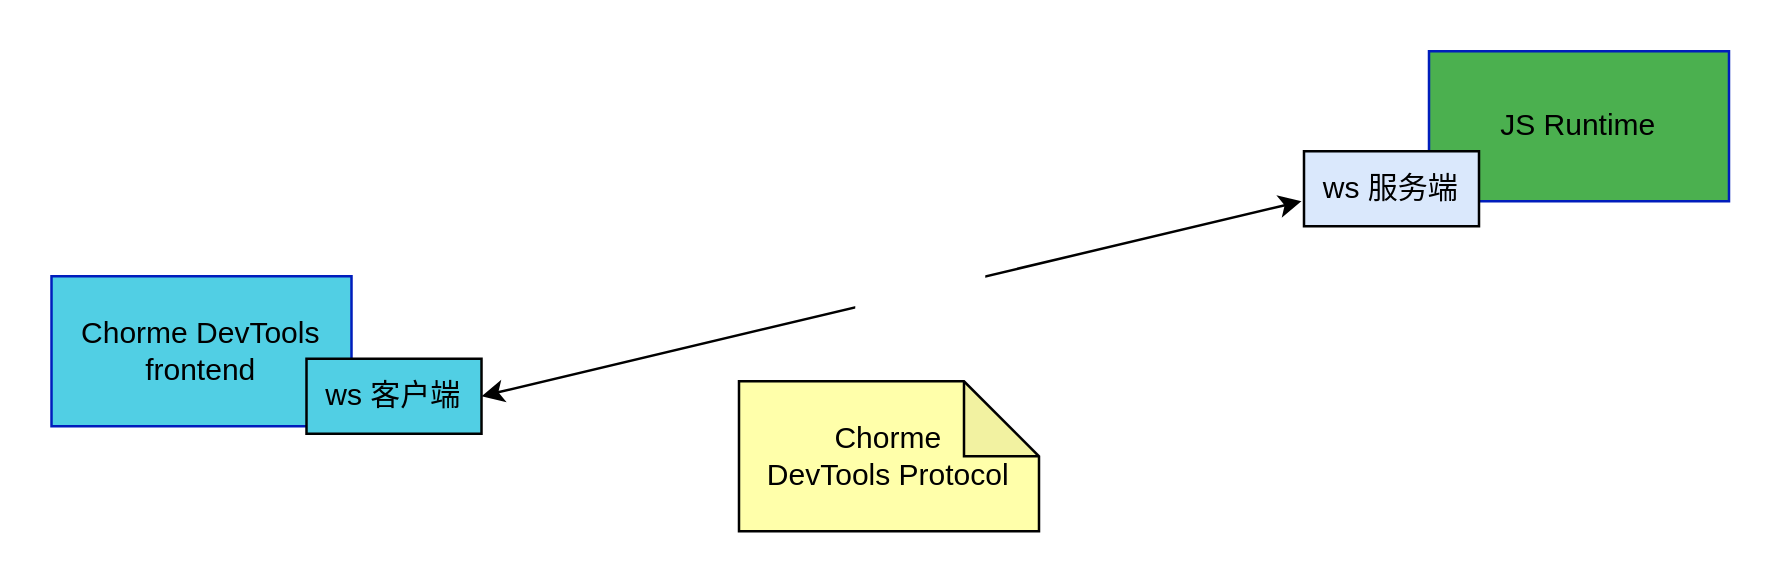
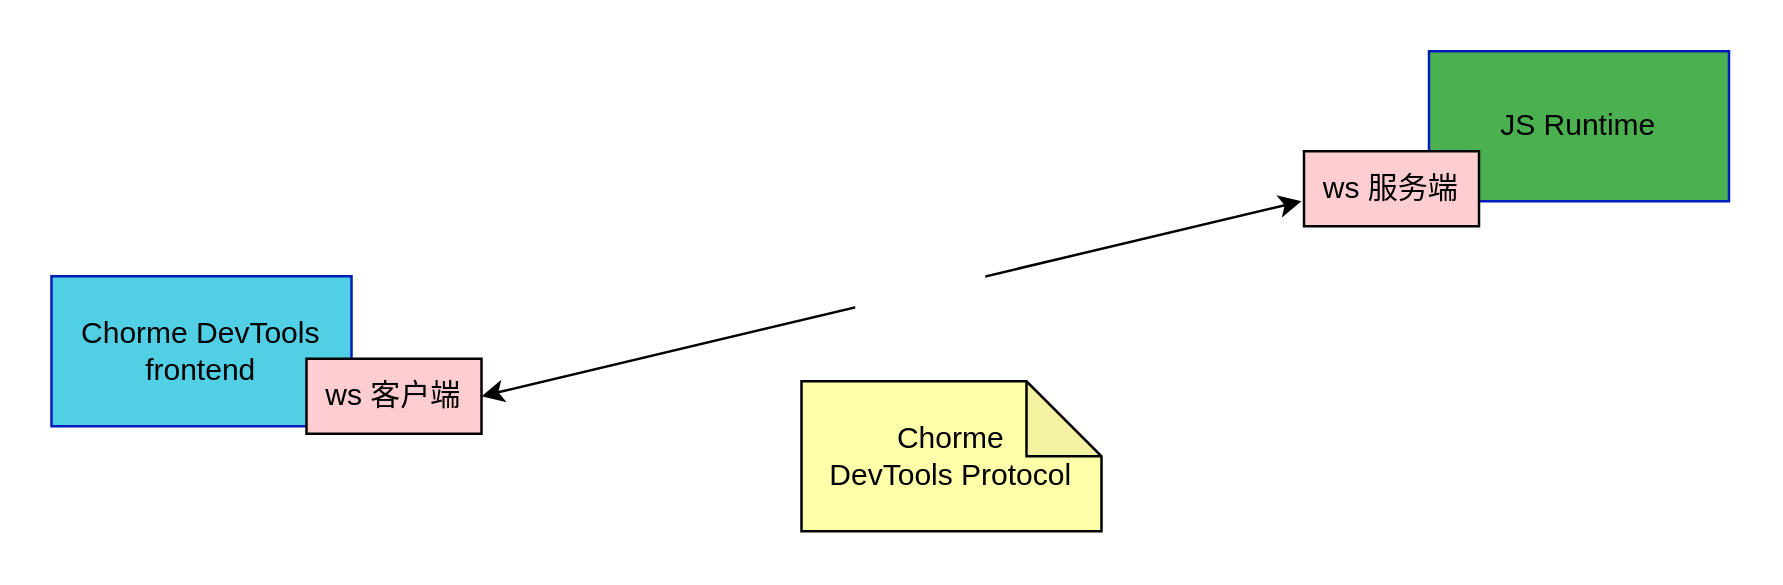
node "ws 服务端": fillcolor #dae8fc -> #fecdd2
node "ws 客户端": fillcolor #51cfe4 -> #fecdd2
node "Chorme DevTools Protocol": moved (889, 456) -> (951, 456)
